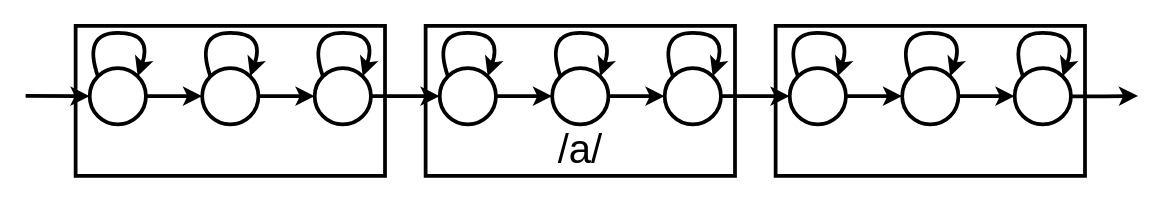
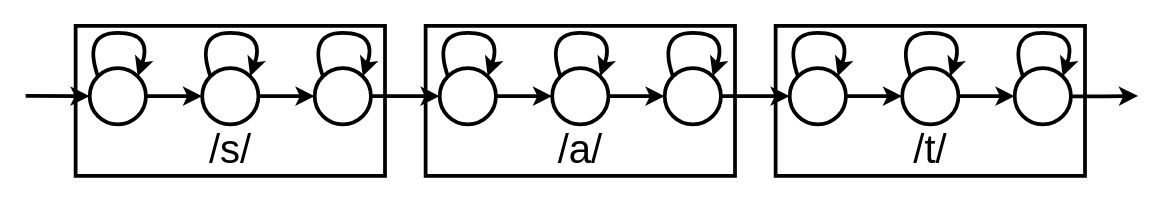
node "/s/": added
node "/t/": added
